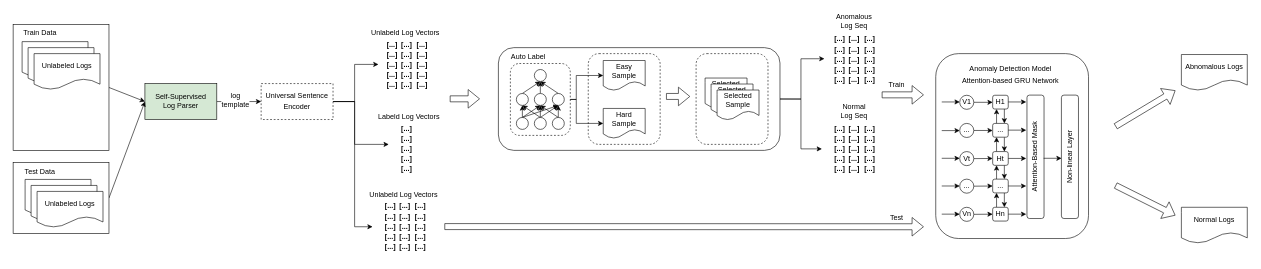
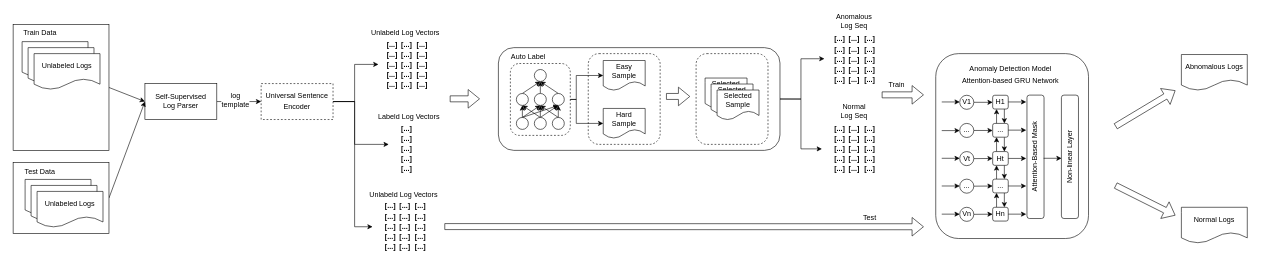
node "Self-Supervised Log Parser": fillcolor #d5e8d4 -> #ffffff
node "Test": moved (897, 219) -> (870, 219)
